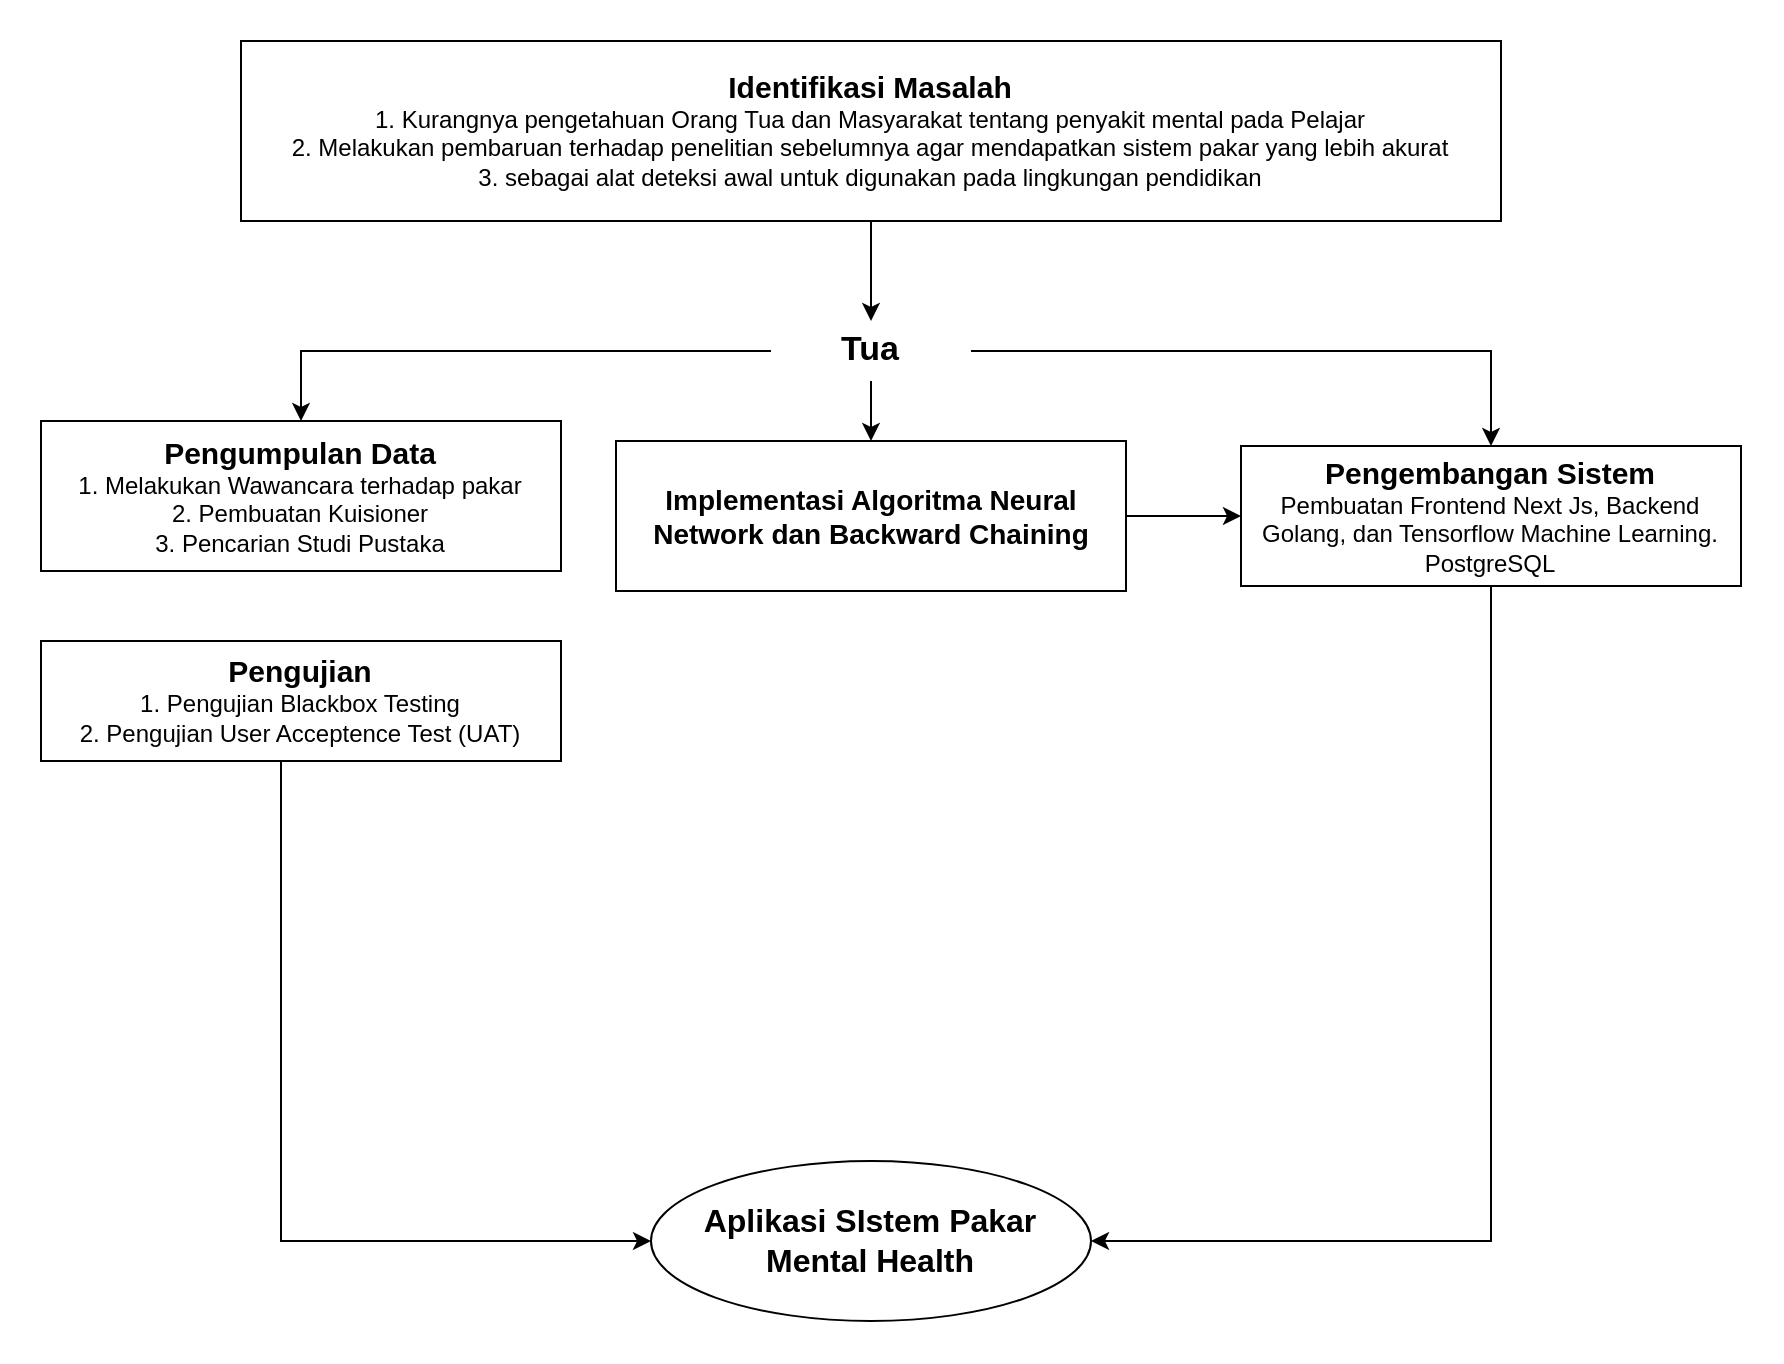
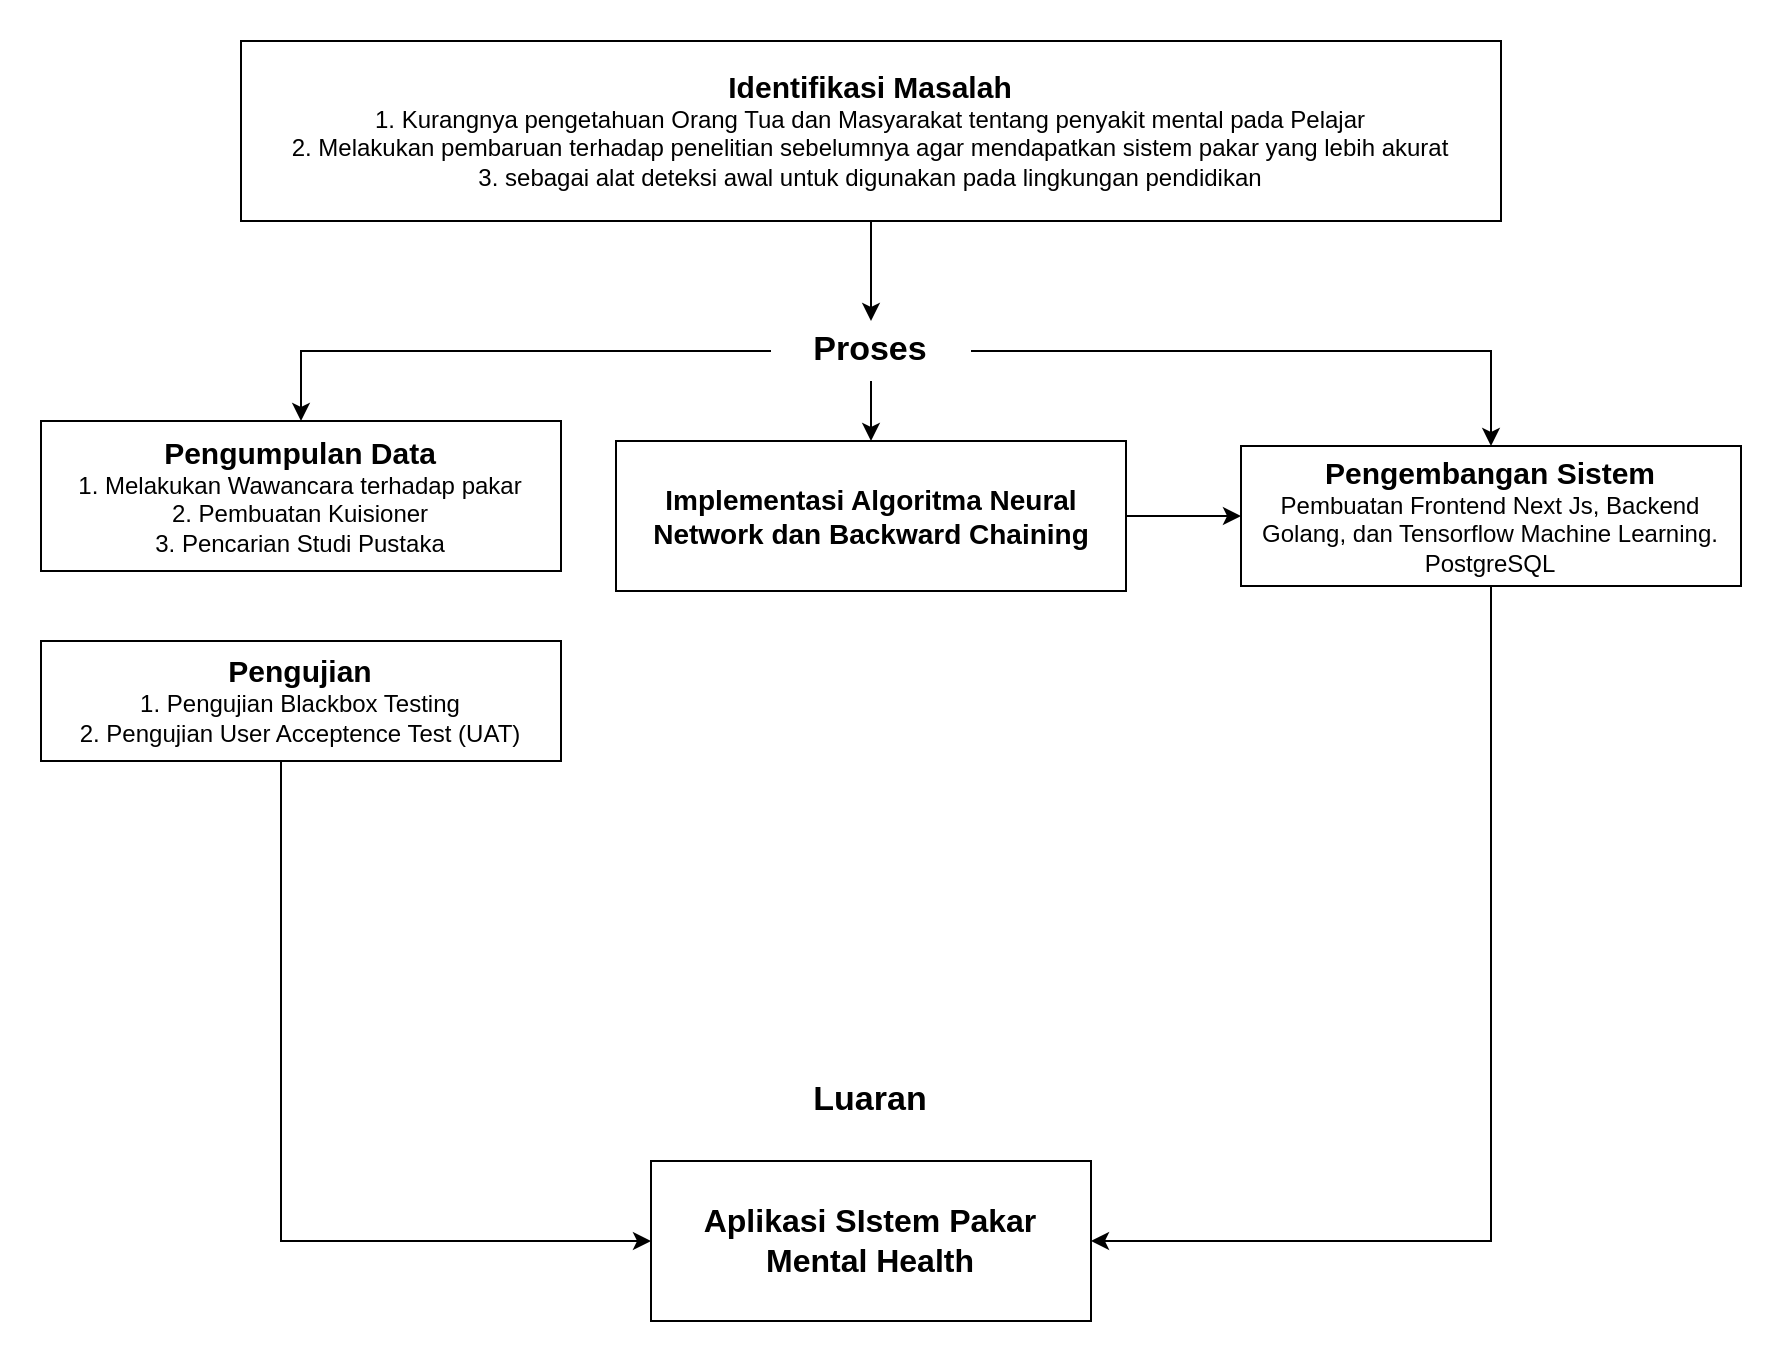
node "Tua": label "Tua" -> "Proses"
node "Luaran": added
node "Aplikasi SIstem Pakar Mental Health": shape ellipse -> rectangle
